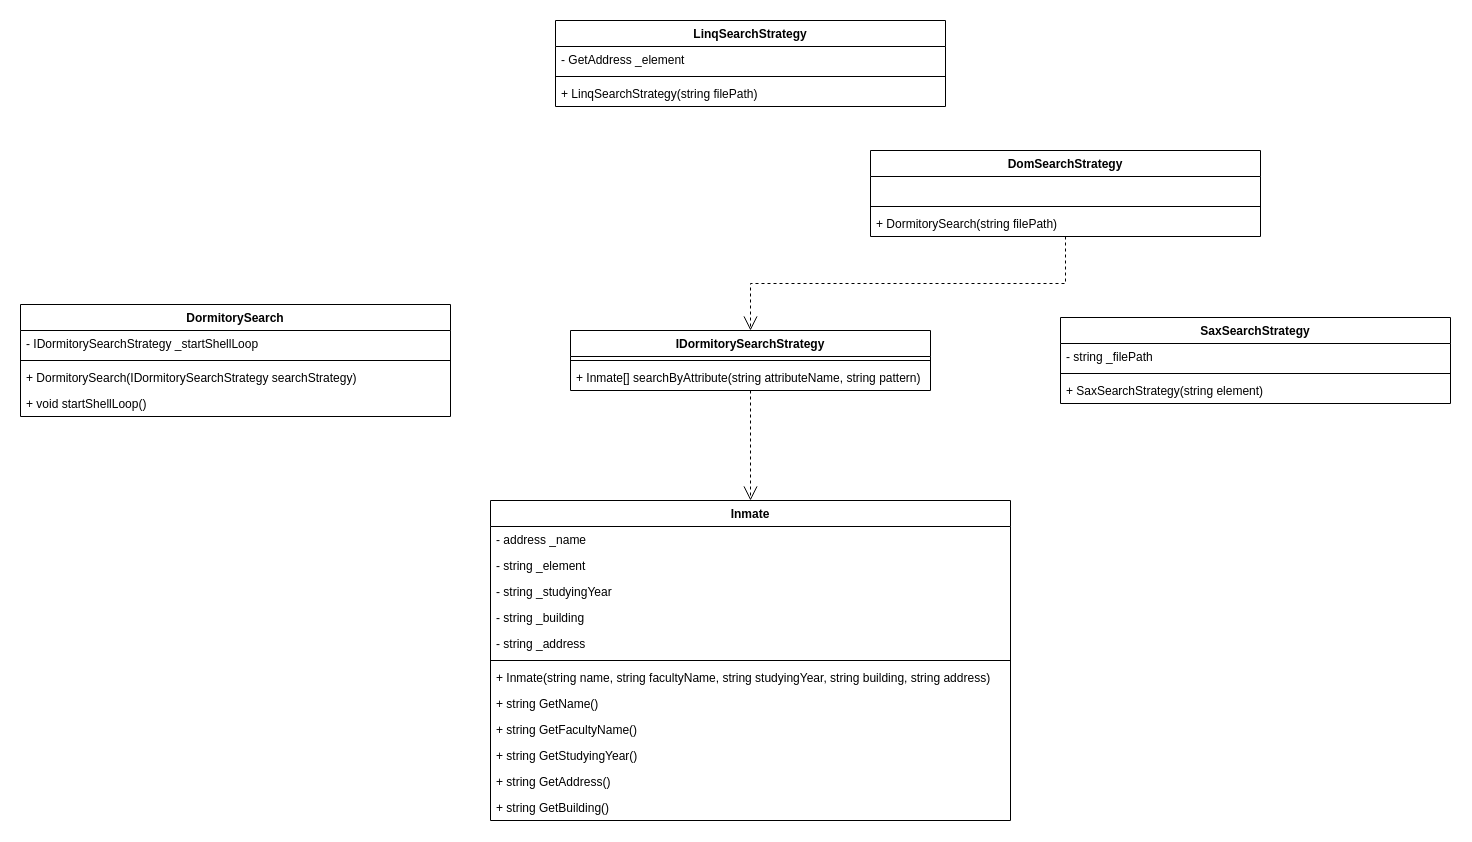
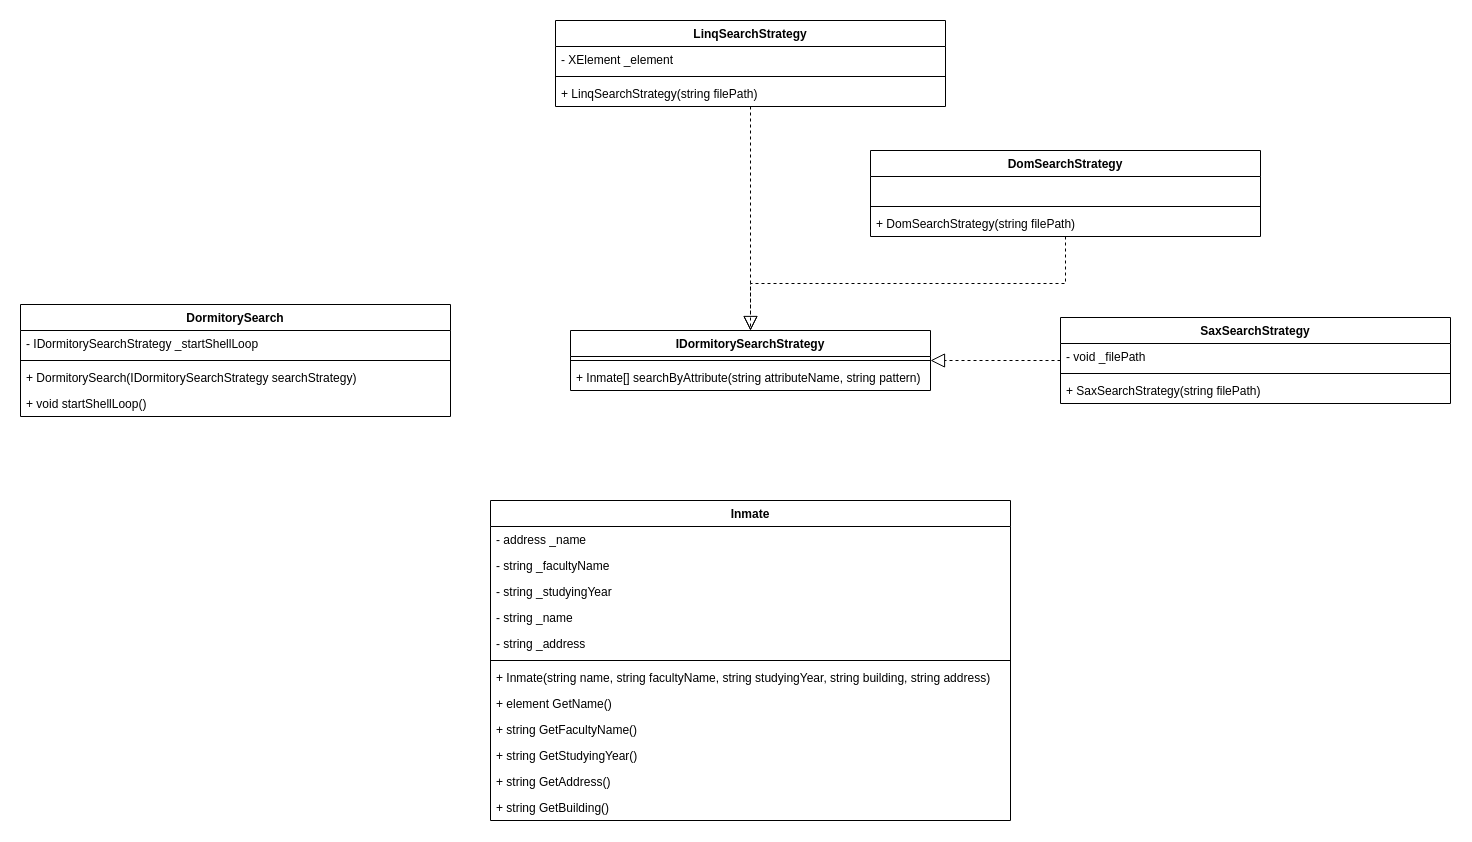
node "- GetAddress _element": label "- GetAddress _element" -> "- XElement _element"
edge "LinqSearchStrategy" -> "IDormitorySearchStrategy": added
node "+ DormitorySearch(string filePath)": label "+ DormitorySearch(string filePath)" -> "+ DomSearchStrategy(string filePath)"
node "- string _filePath": label "- string _filePath" -> "- void _filePath"
edge "SaxSearchStrategy" -> "IDormitorySearchStrategy": added
node "+ SaxSearchStrategy(string element)": label "+ SaxSearchStrategy(string element)" -> "+ SaxSearchStrategy(string filePath)"
edge "IDormitorySearchStrategy" -> "Inmate": removed
node "- string _element": label "- string _element" -> "- string _facultyName"
node "- string _building": label "- string _building" -> "- string _name"
node "+ string GetName()": label "+ string GetName()" -> "+ element GetName()"
